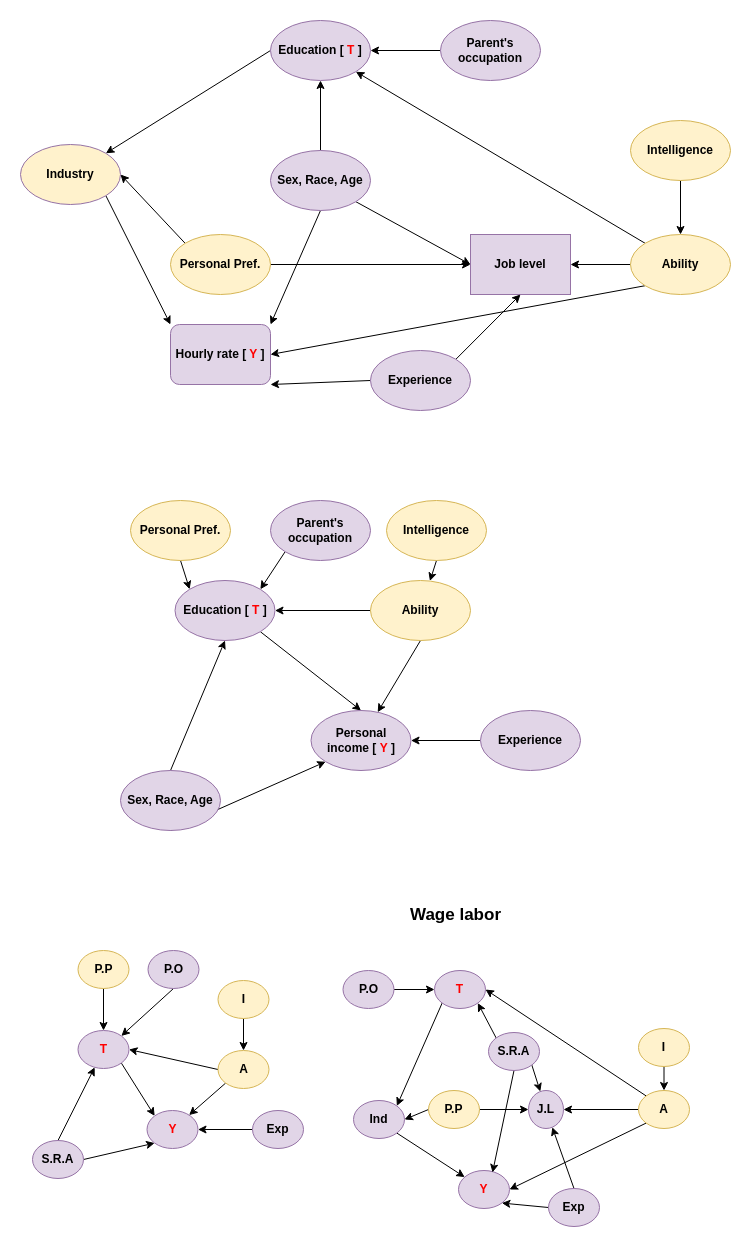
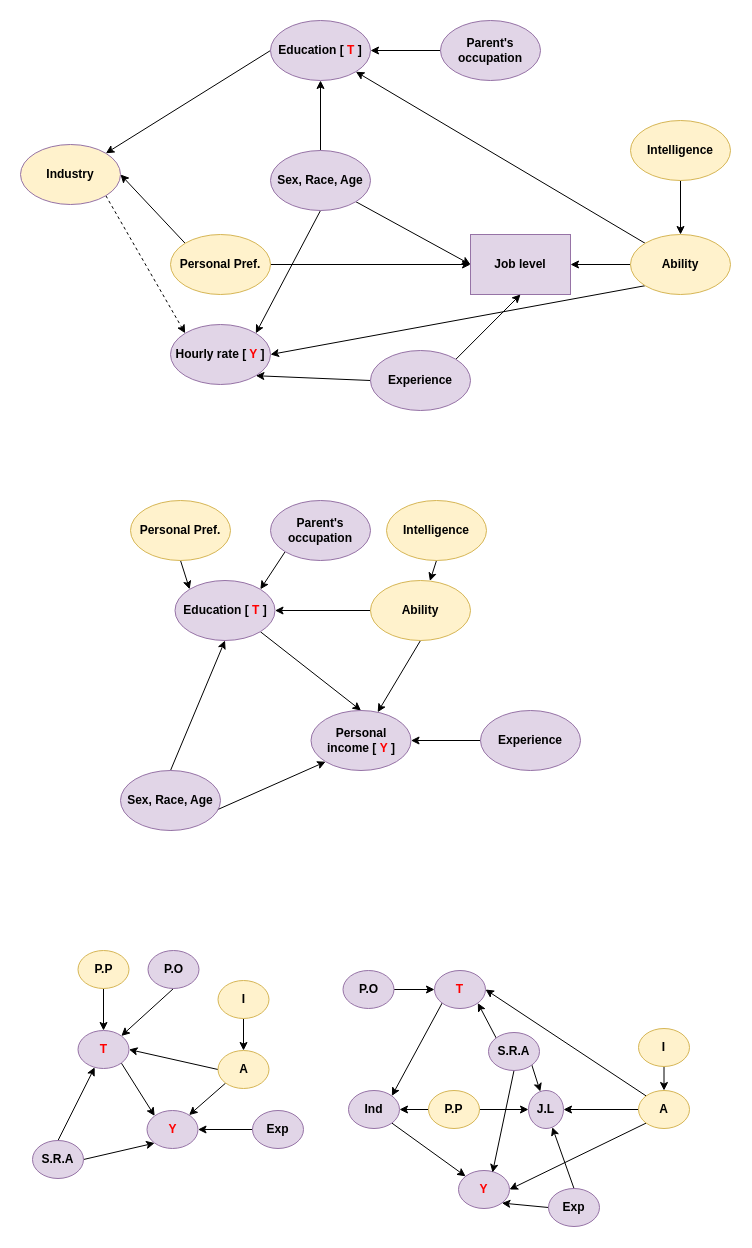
edge "Industry" -> "Hourly rate [ Y ]": style solid -> dashed
node "Hourly rate [ Y ]": shape rounded rectangle -> ellipse
node "Wage labor": removed
node "Ind": moved (379, 1120) -> (374, 1110)
